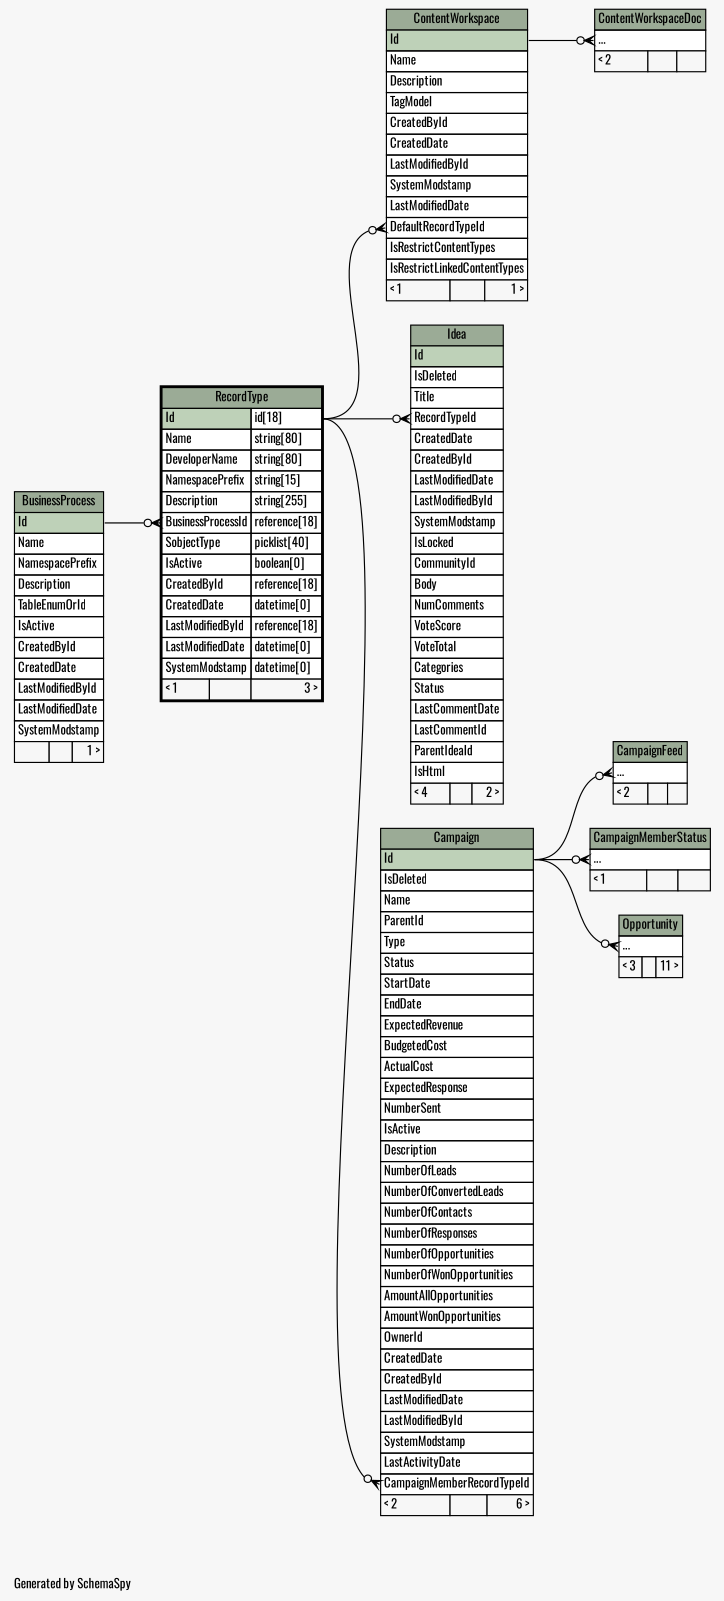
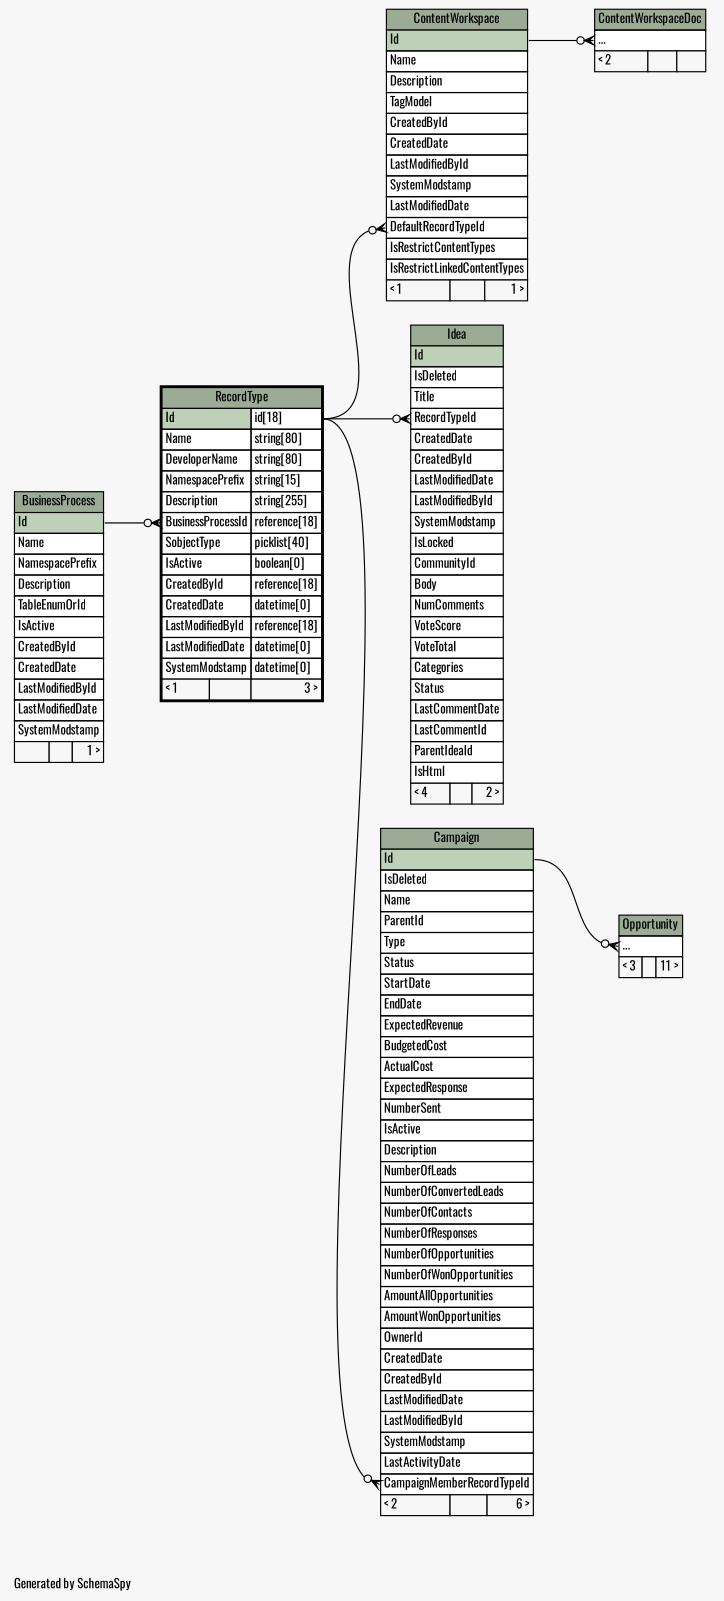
node "CampaignFeed": removed
node "CampaignMemberStatus": removed
